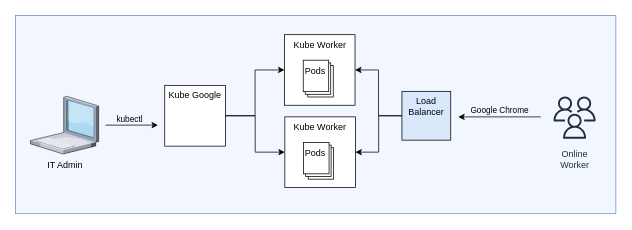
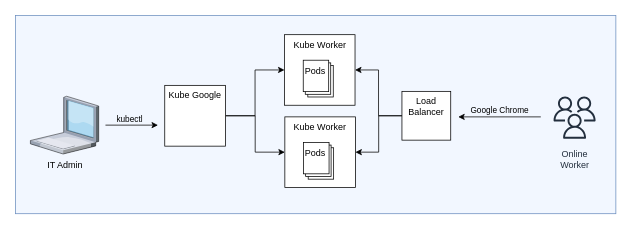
node "Load Balancer": fillcolor #dae8fc -> #ffffff
